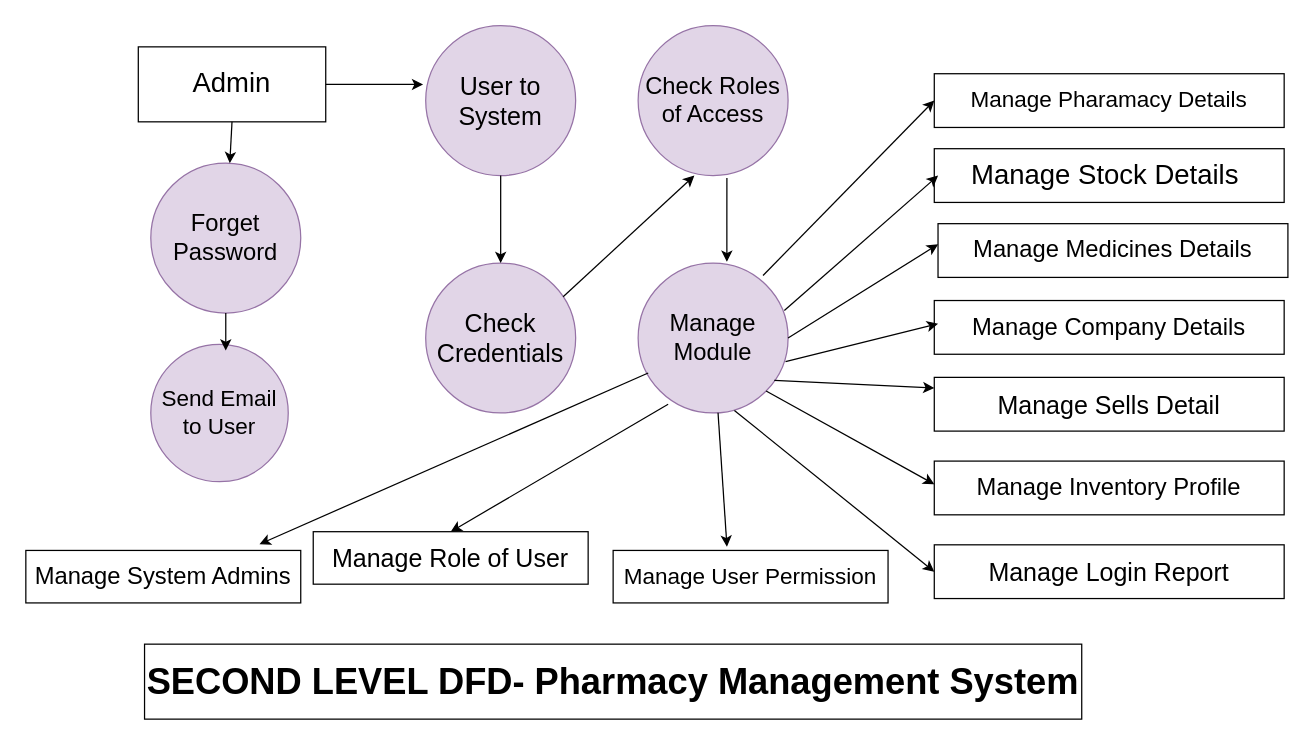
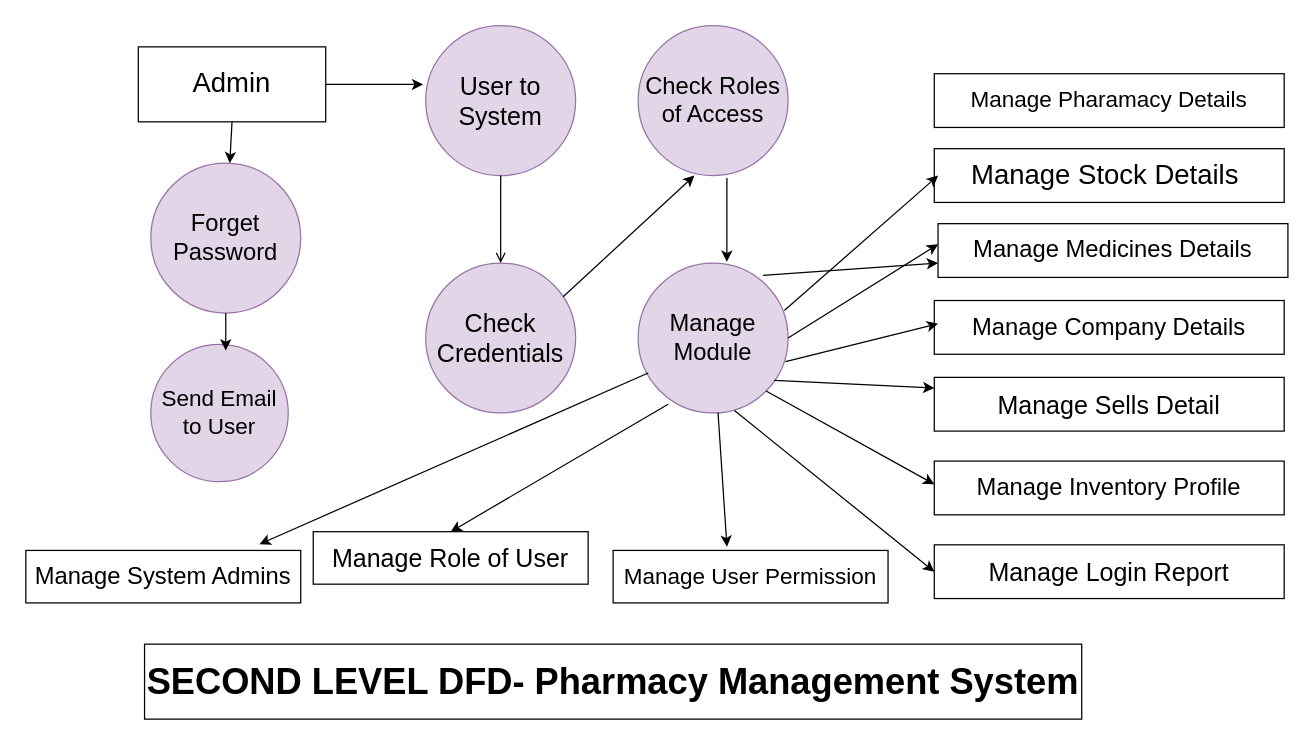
edge "Manage Module" -> "Manage Pharamacy Details": now "Manage Module" -> "Manage Medicines Details"
edge "User to System" -> "Check Credentials": arrowhead classic -> open
